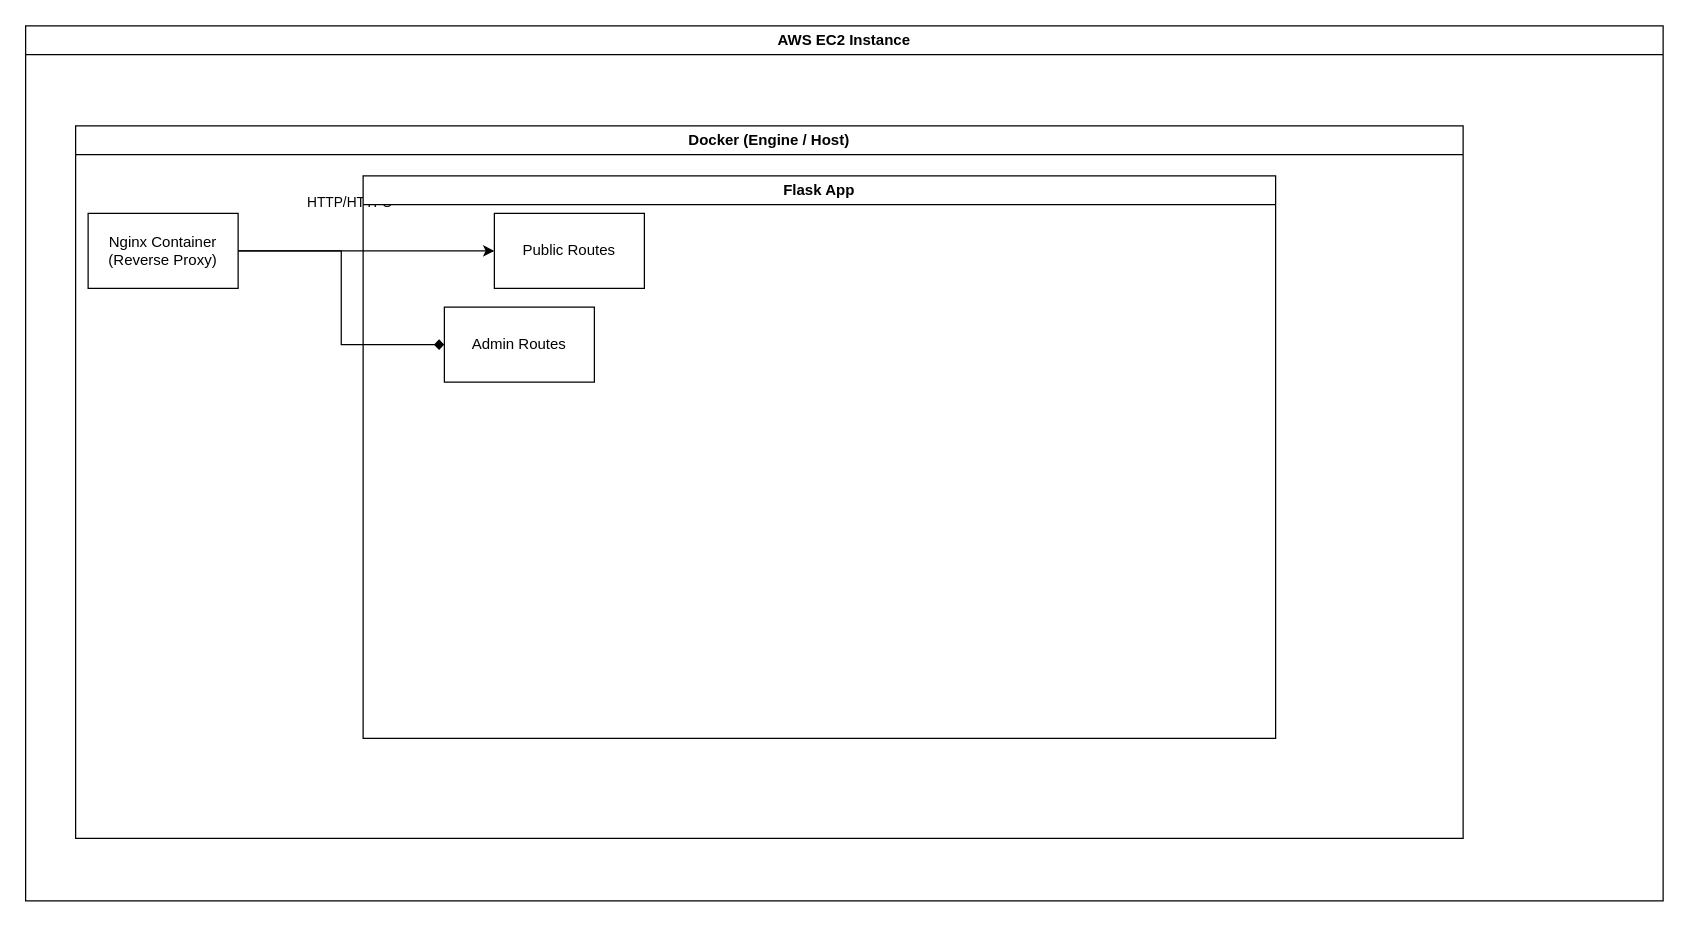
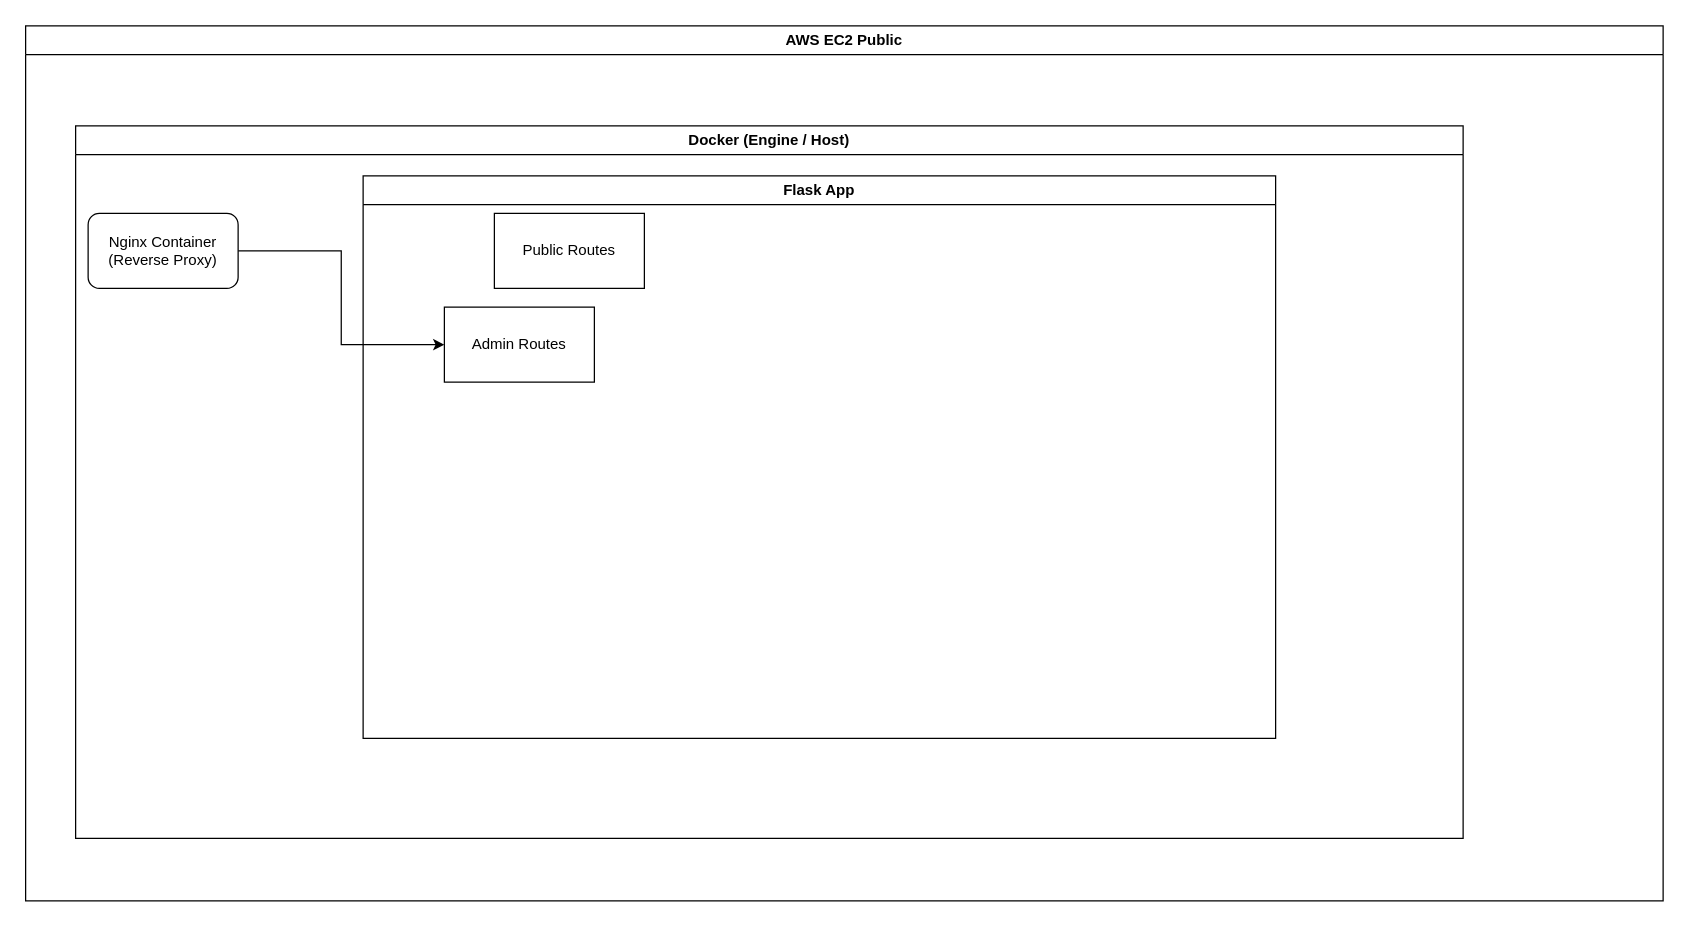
node "AWS EC2 Instance": label "AWS EC2 Instance" -> "AWS EC2 Public"
node "Nginx Container (Reverse Proxy)": shape rectangle -> rounded rectangle
edge "Nginx Container (Reverse Proxy)" -> "Public Routes": removed, label "HTTP/HTTPS"
edge "Nginx Container (Reverse Proxy)" -> "Admin Routes": arrowhead diamond -> classic
